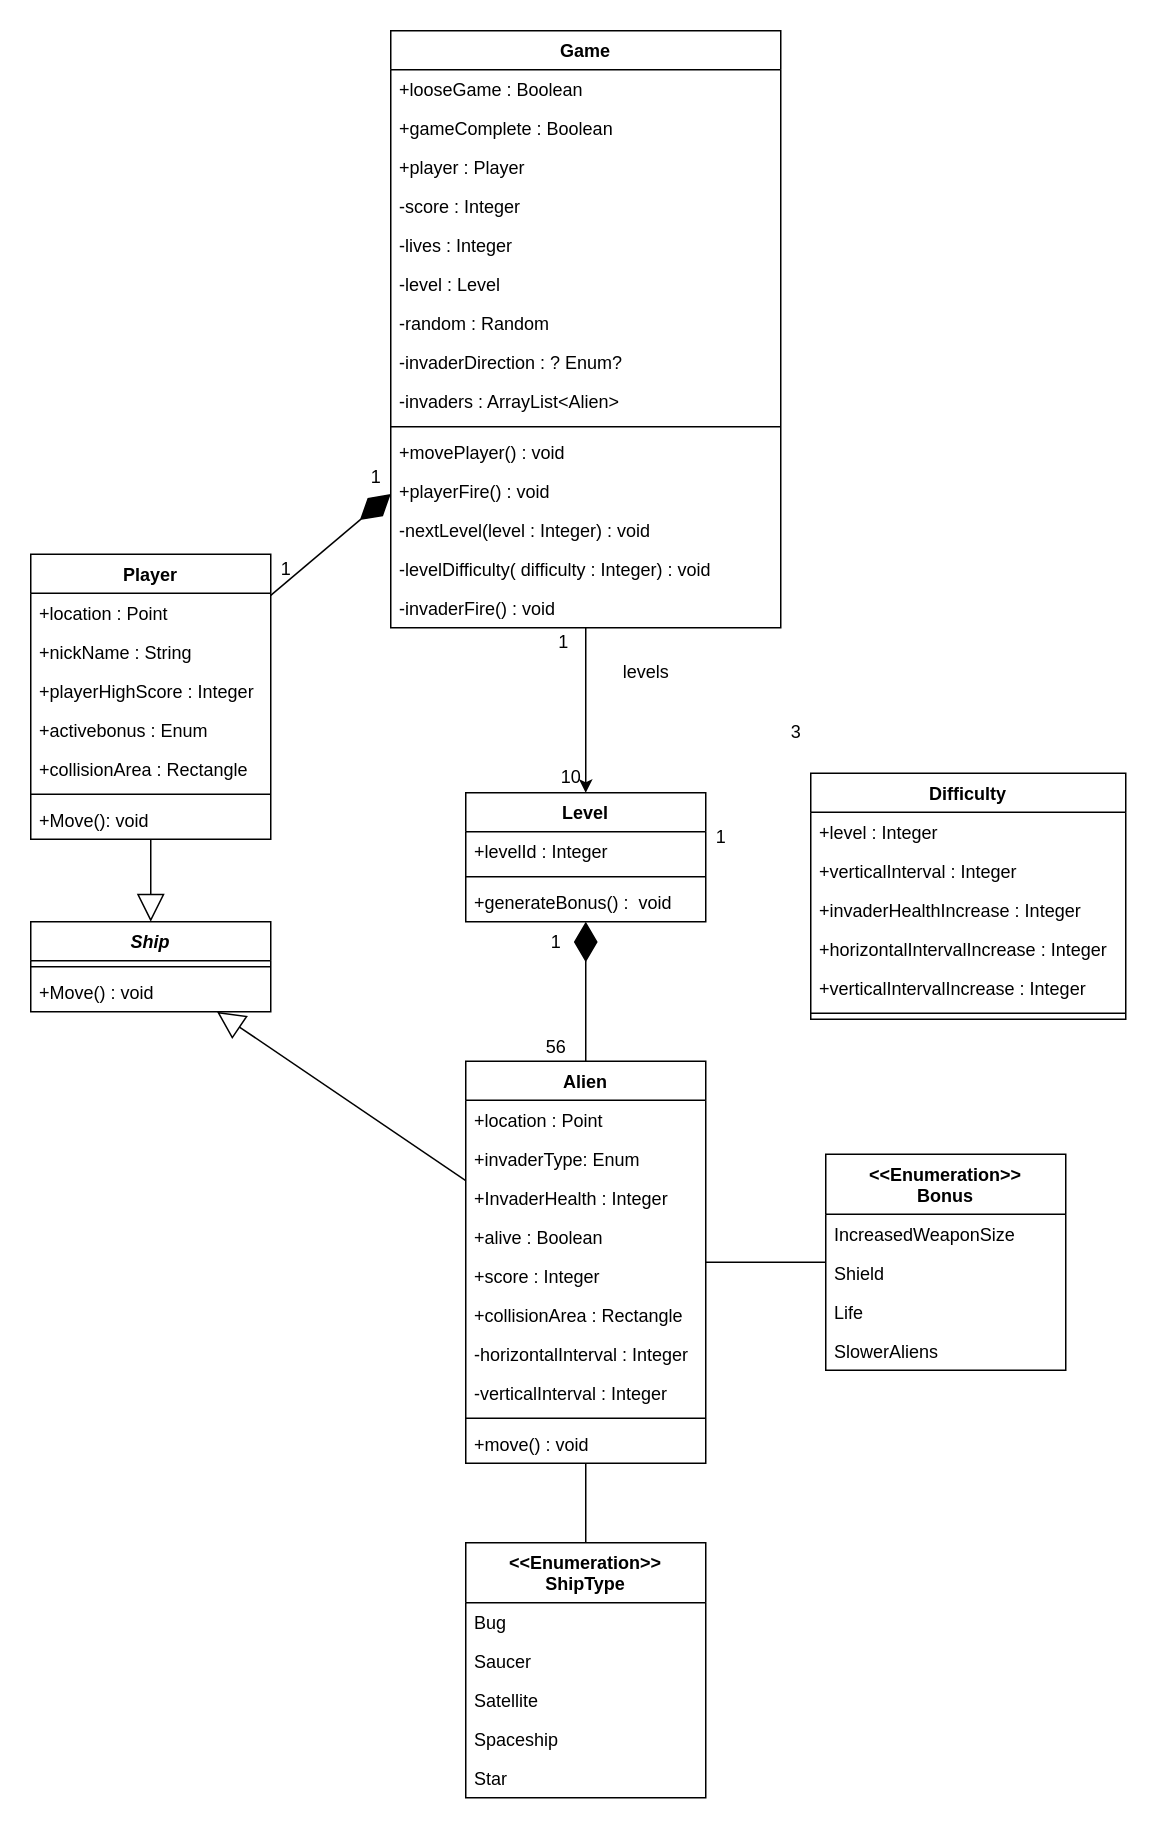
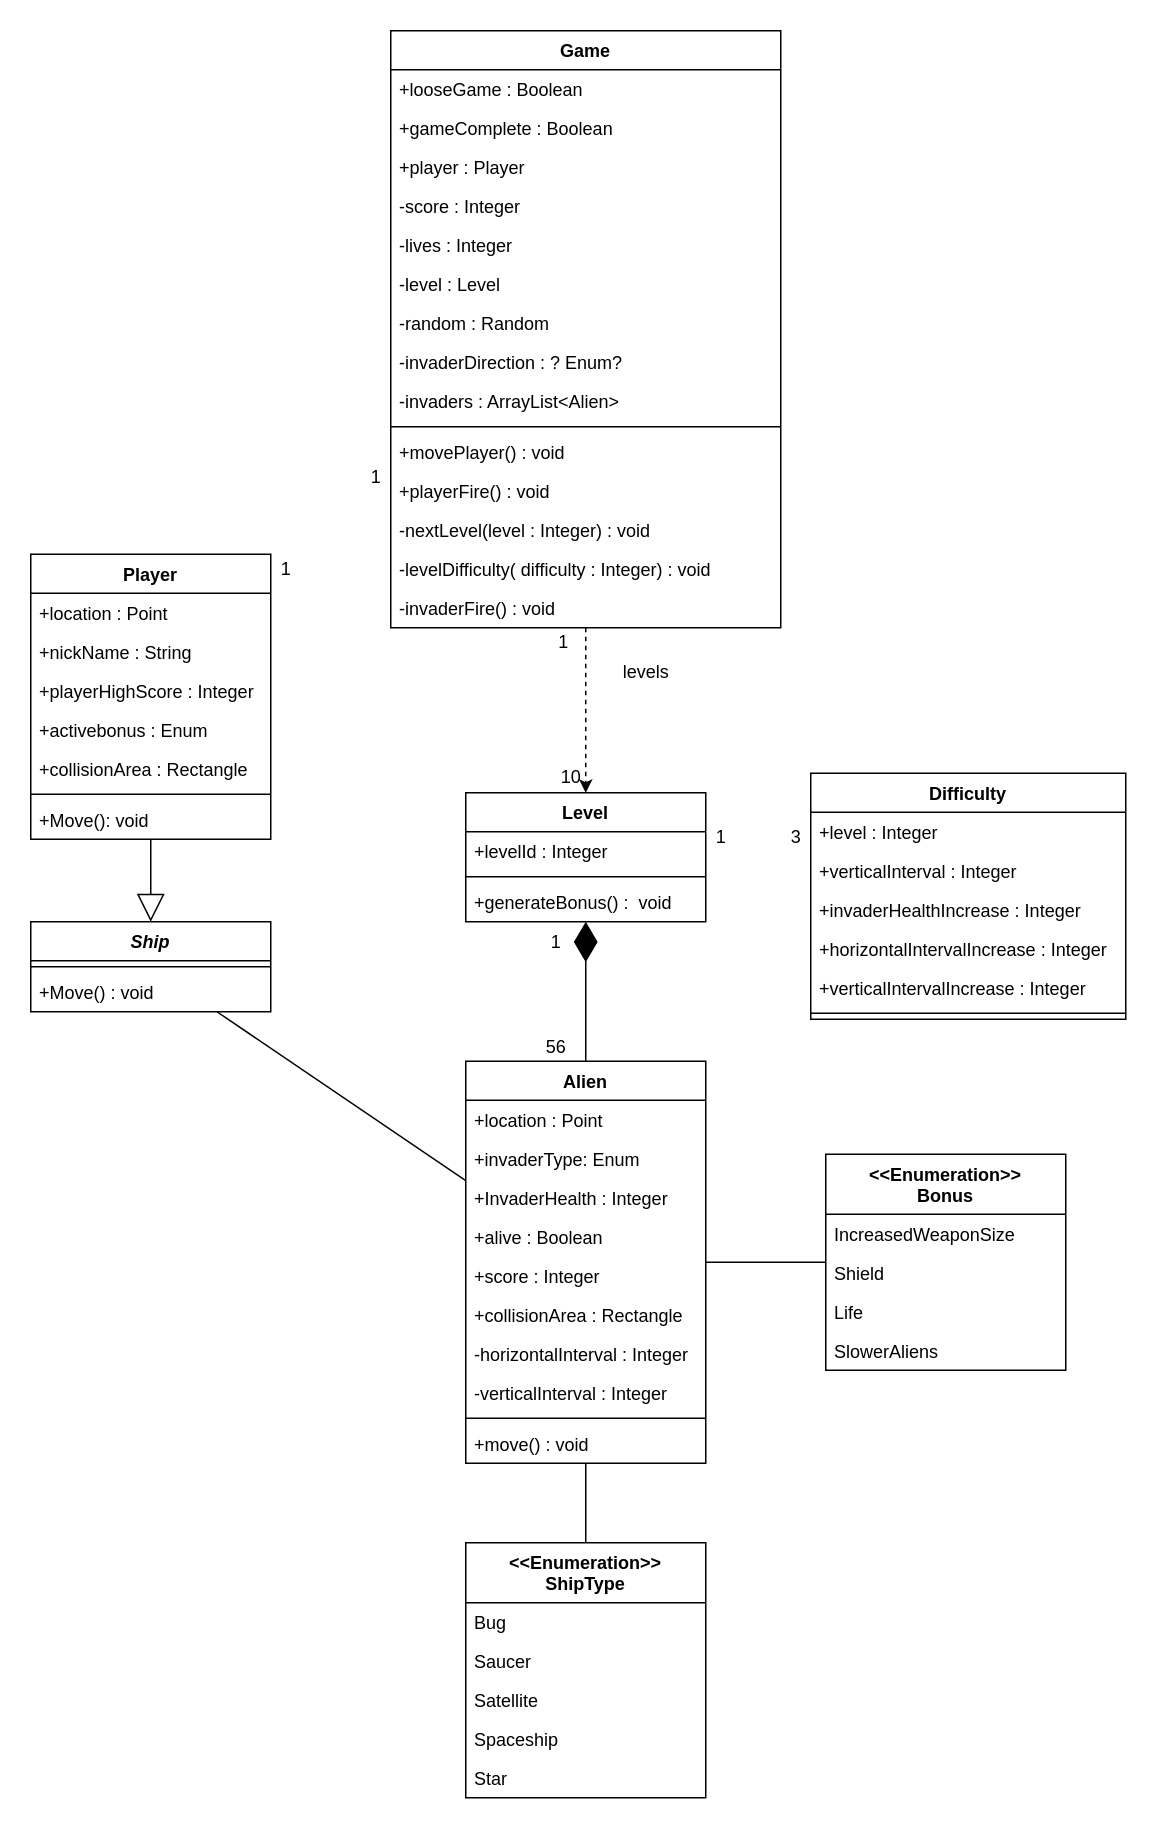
edge "Player" -> "Game": removed
edge "Game" -> "Level": style solid -> dashed
node "3": moved (796, 733) -> (796, 838)
edge "Alien" -> "Ship": arrowhead block -> none
